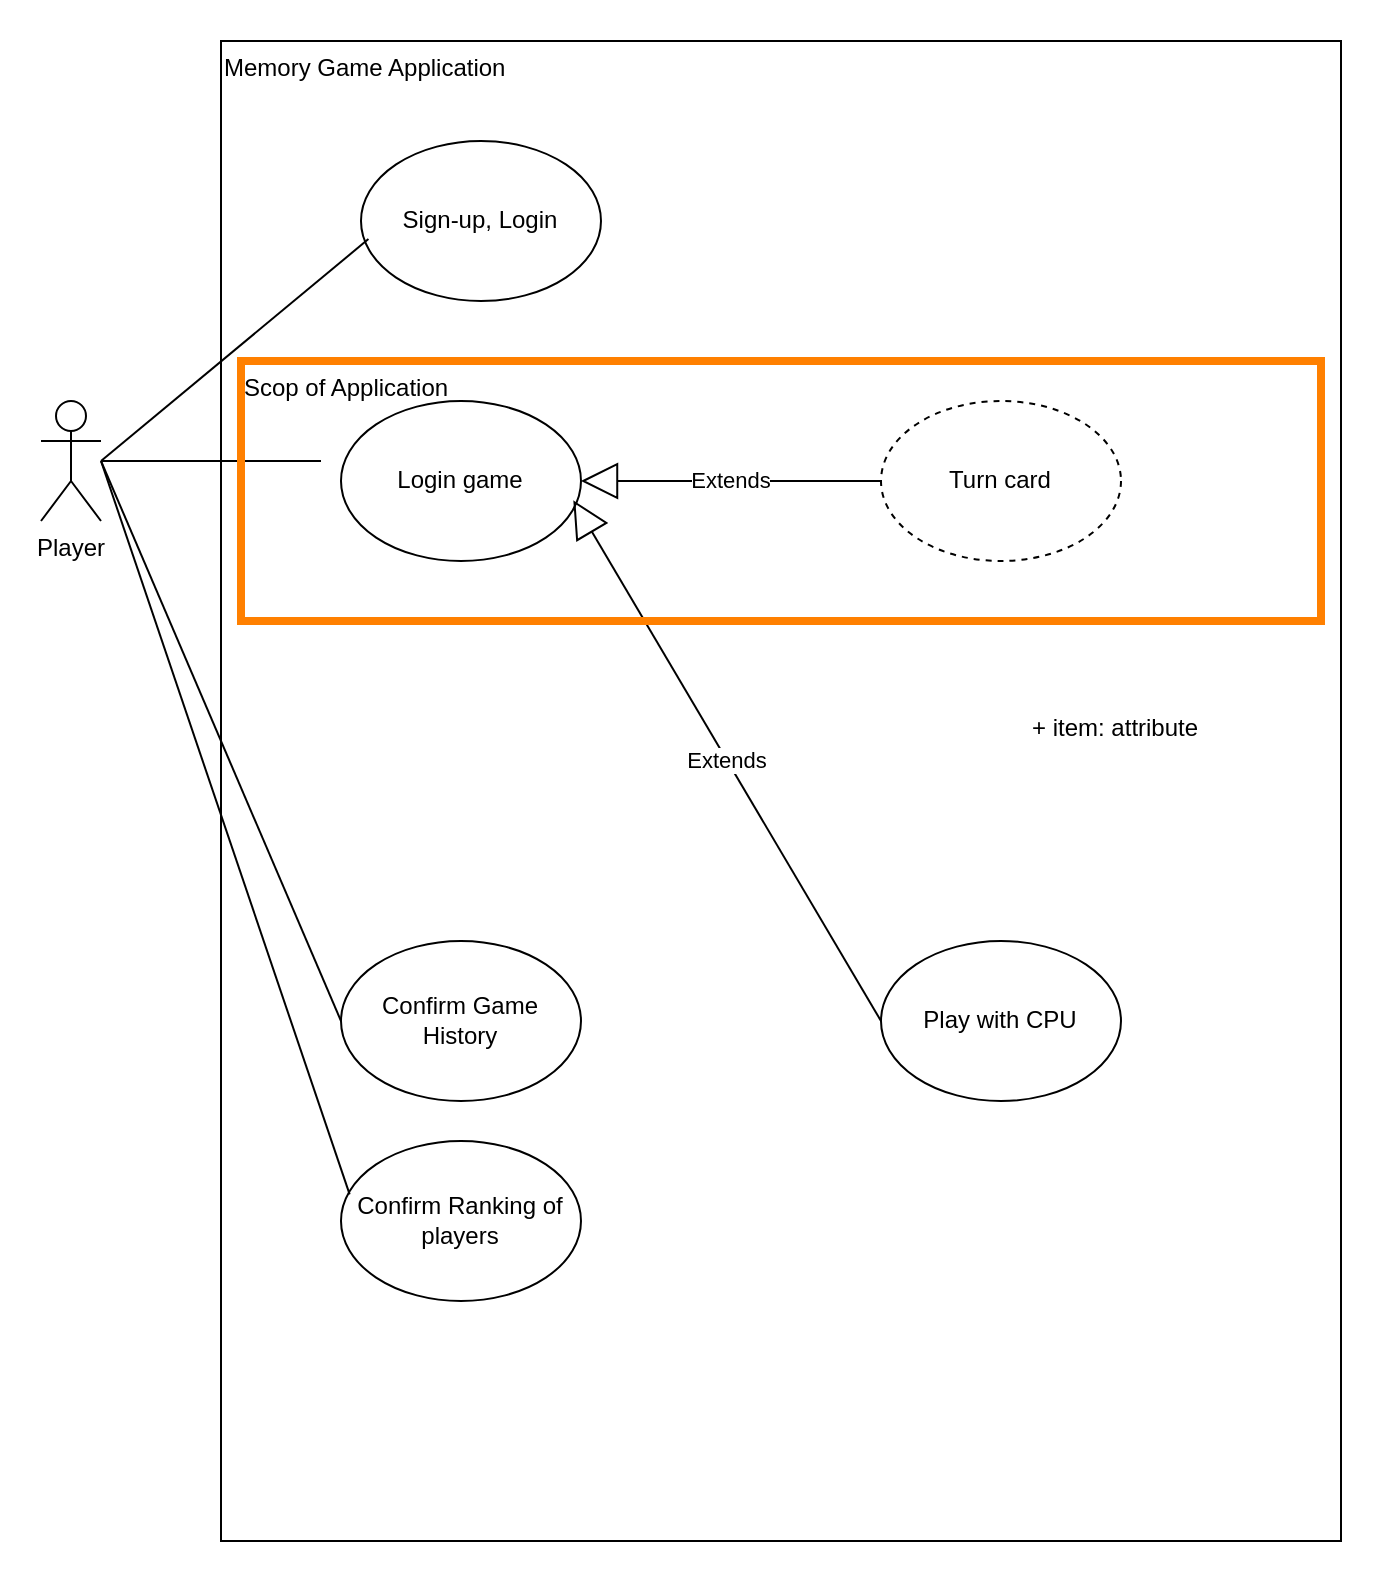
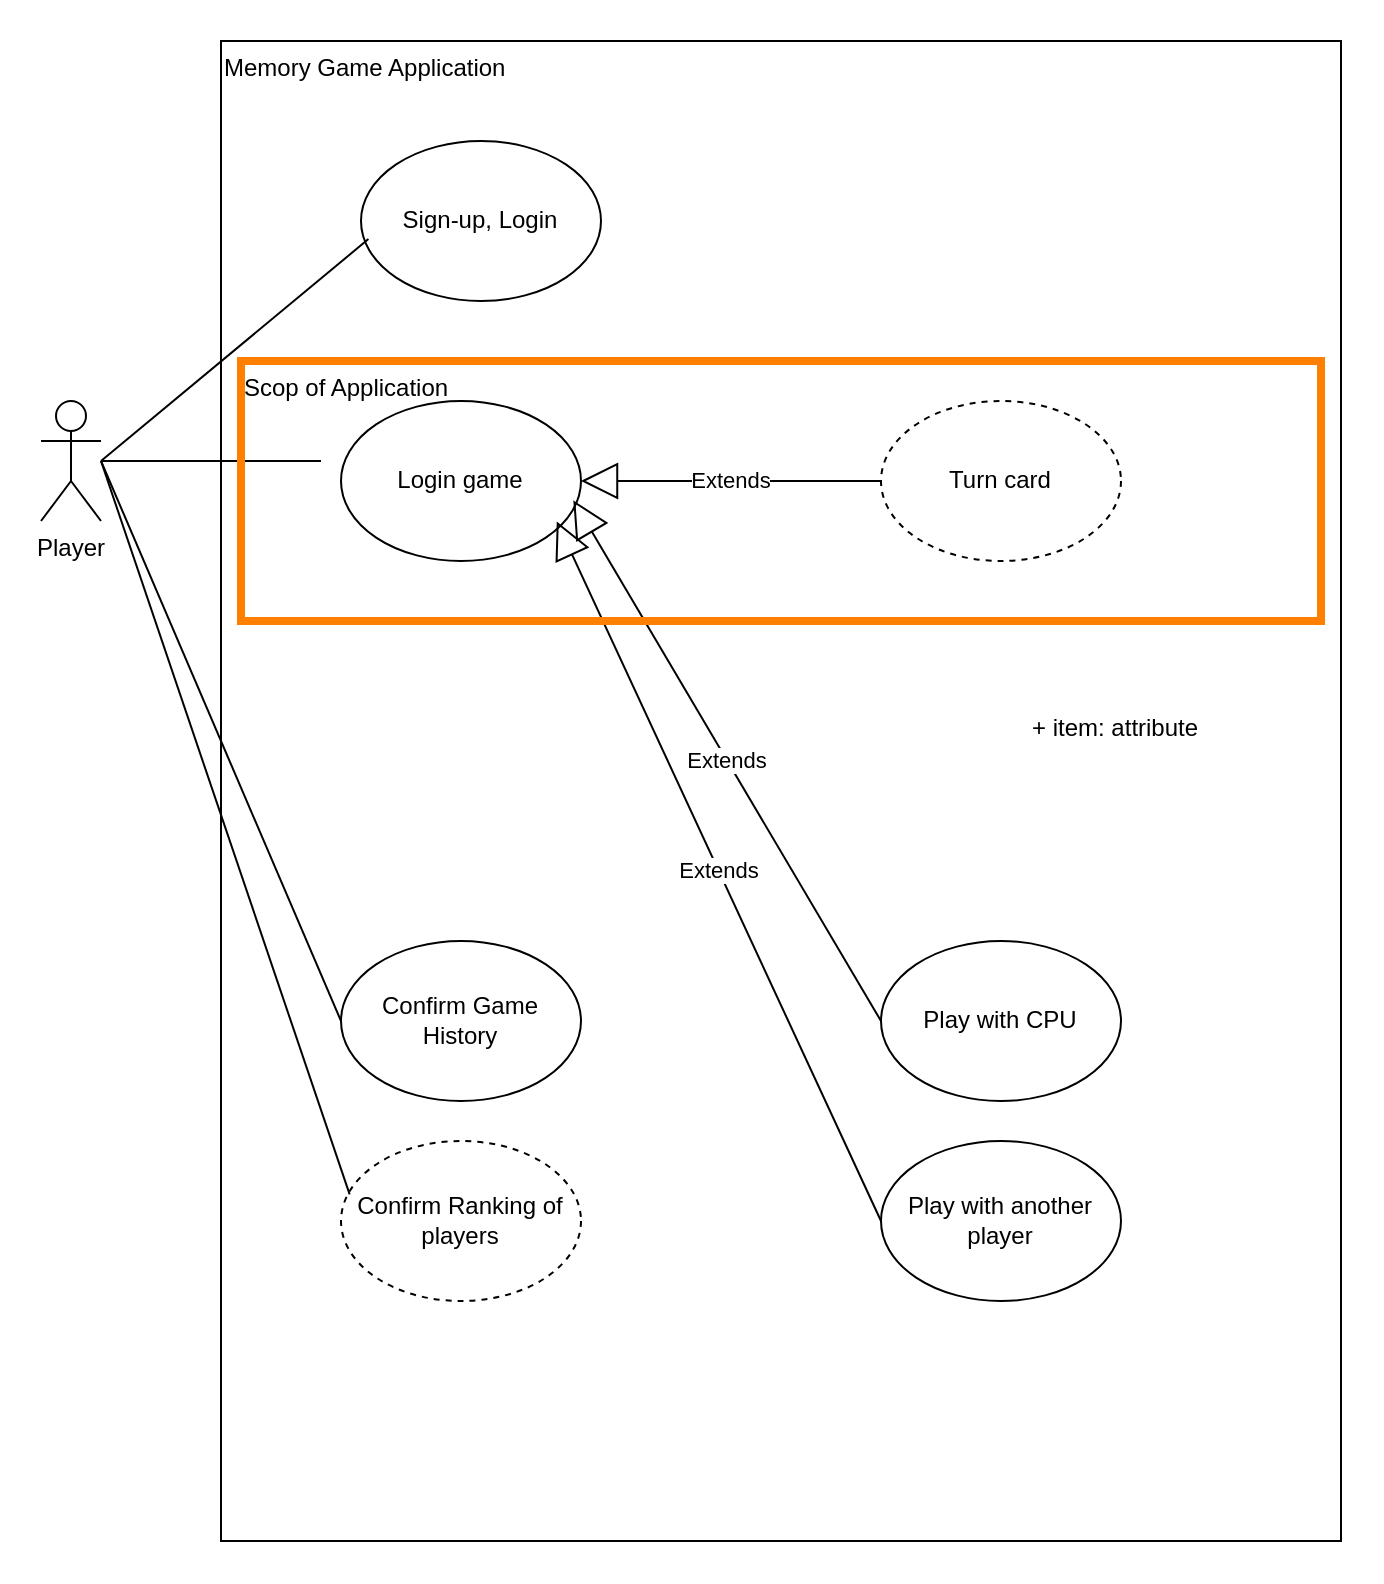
edge "Play with another player" -> "Login game": added, label "Extends"
node "Confirm Ranking of players": style solid -> dashed
node "Play with another player": added
